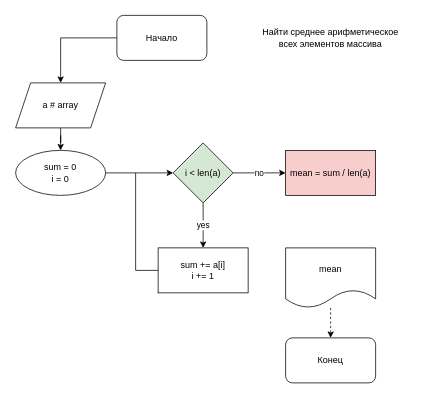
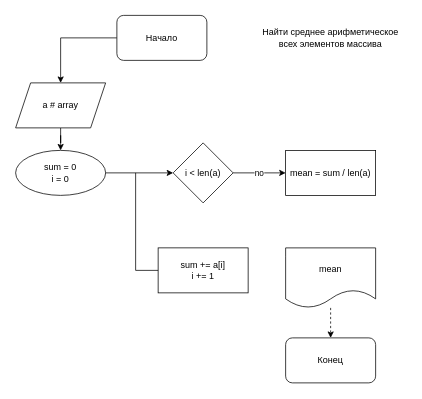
node "i < len(a)": fillcolor #d5e8d4 -> #ffffff
node "mean = sum / len(a)": fillcolor #f8cecc -> #ffffff
edge "i < len(a)" -> "sum += a[i] i += 1": removed, label "yes"
